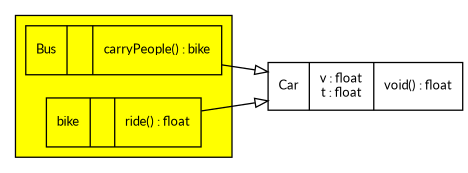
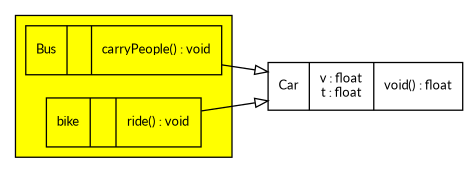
node "Bus": text "carryPeople() : bike" -> "carryPeople() : void"
node "bike": text "ride() : float" -> "ride() : void"
